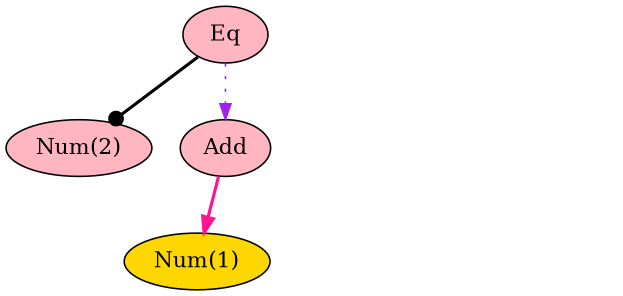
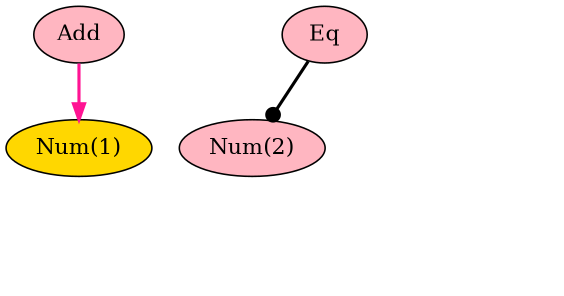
edge "Eq" -> "Add": removed
